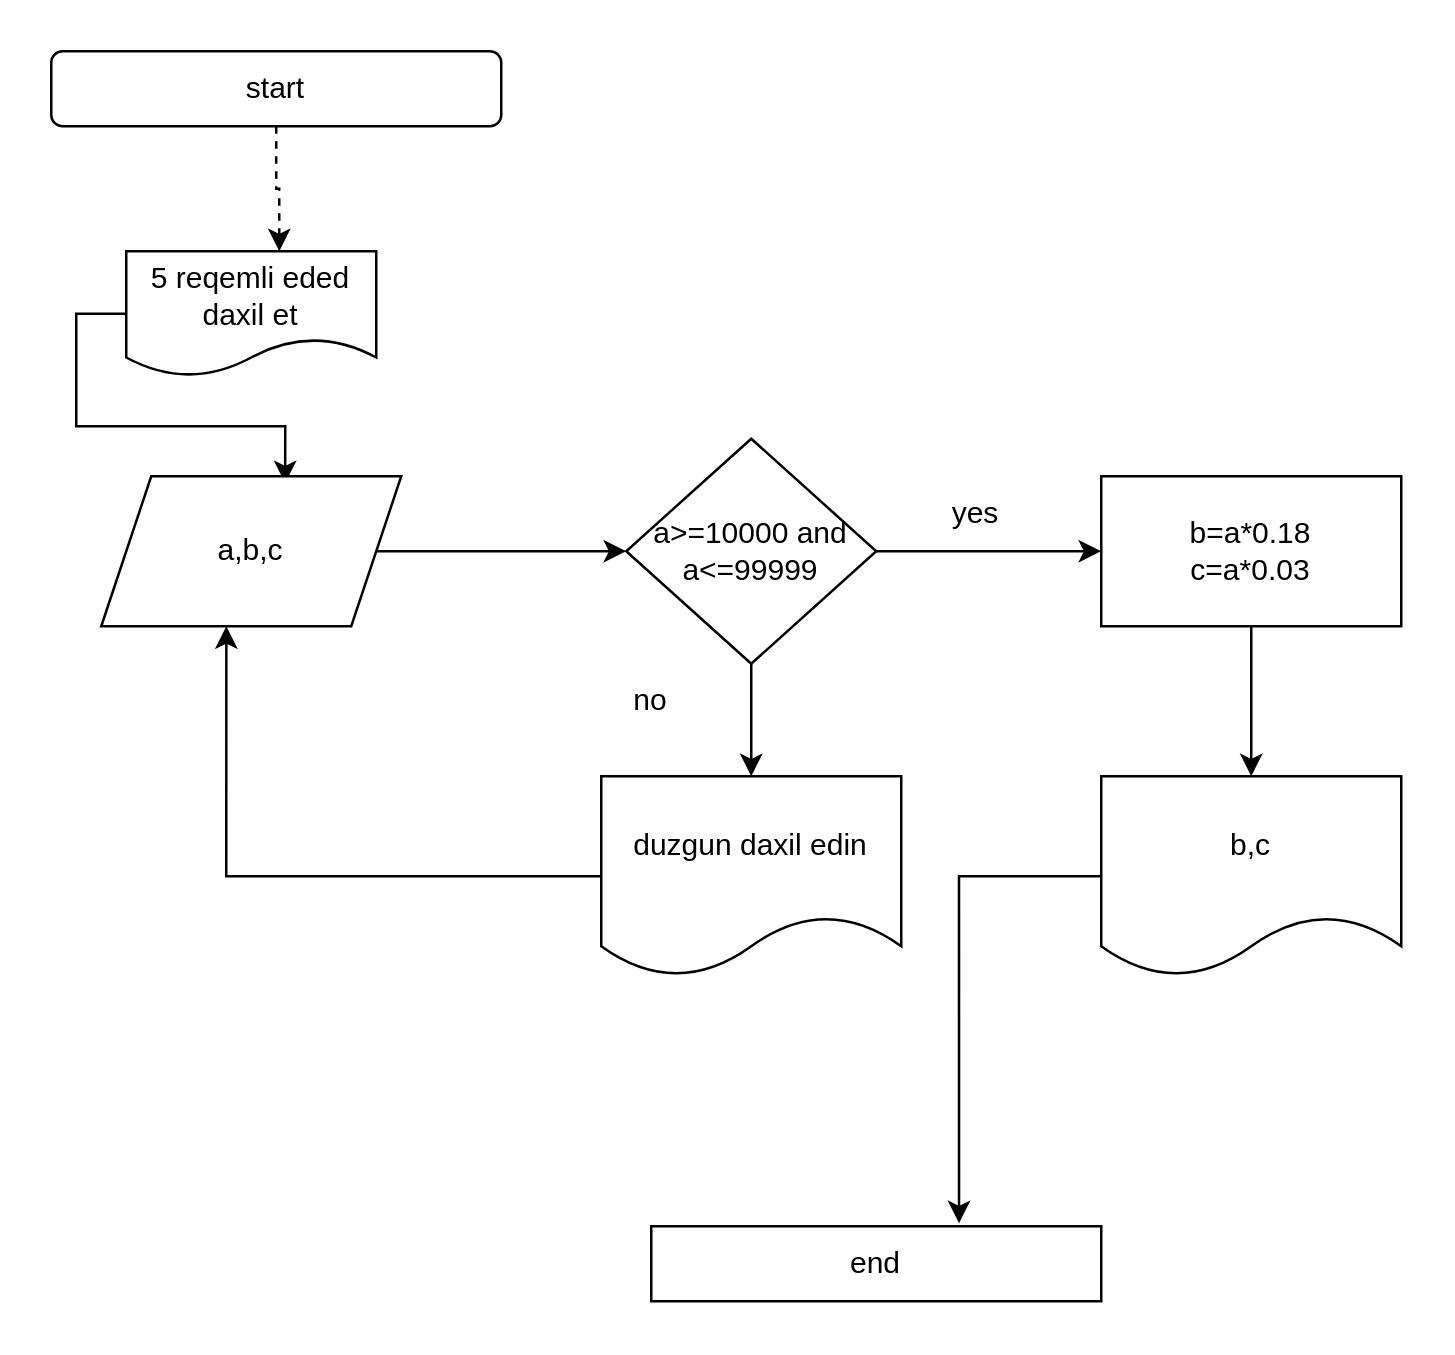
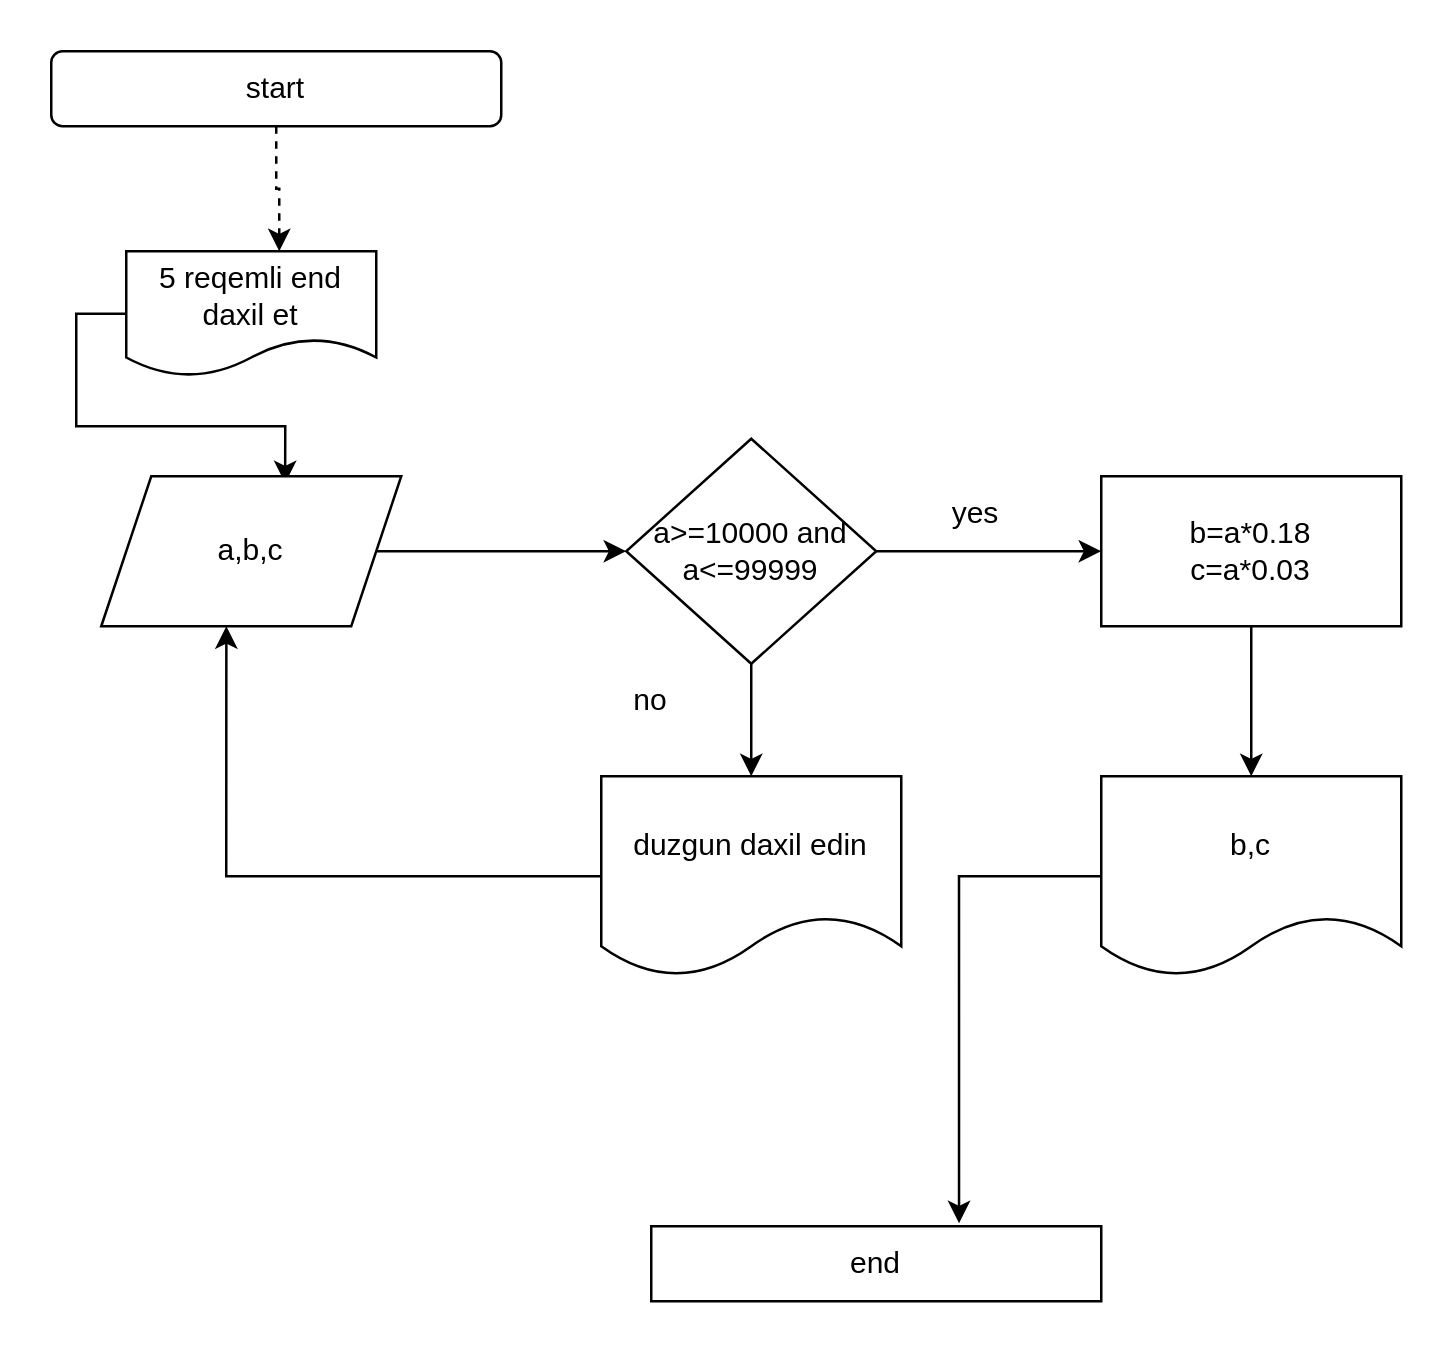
node "5 reqemli eded daxil et": label "5 reqemli eded daxil et" -> "5 reqemli end daxil et"
